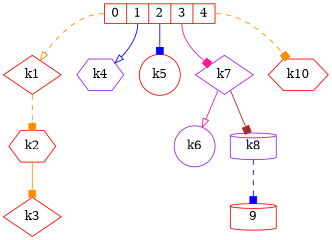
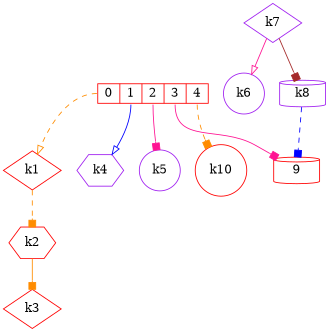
edge "0" -> "k5": color blue -> deeppink
edge "0" -> "k7": now "0" -> "9"
node "k5": color red -> purple
node "k10": shape hexagon -> circle
